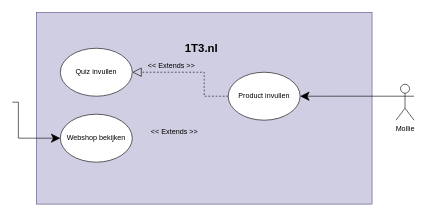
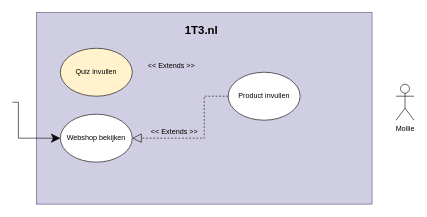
node "1T3.nl": moved (201, 48) -> (201, 30)
node "Quiz invullen": fillcolor #ffffff -> #fff2cc
edge "Product invullen" -> "Quiz invullen": removed
edge "Mollie" -> "Product invullen": removed
edge "Product invullen" -> "Webshop bekijken": added
